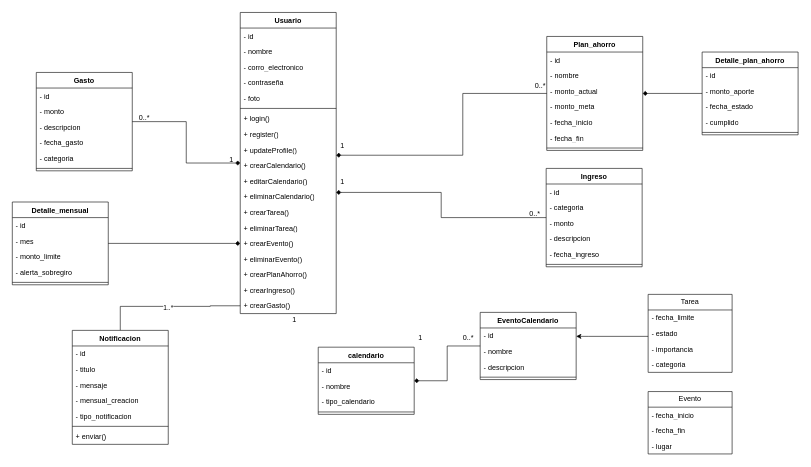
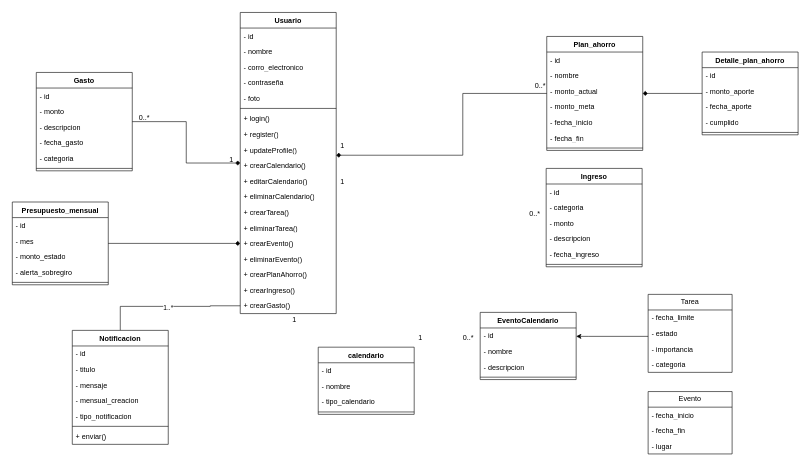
node "- fecha_estado": label "- fecha_estado" -> "- fecha_aporte"
node "Detalle_mensual": label "Detalle_mensual" -> "Presupuesto_mensual"
edge "Ingreso" -> "Usuario": removed
node "- monto_limite": label "- monto_limite" -> "- monto_estado"
edge "EventoCalendario" -> "calendario": removed
